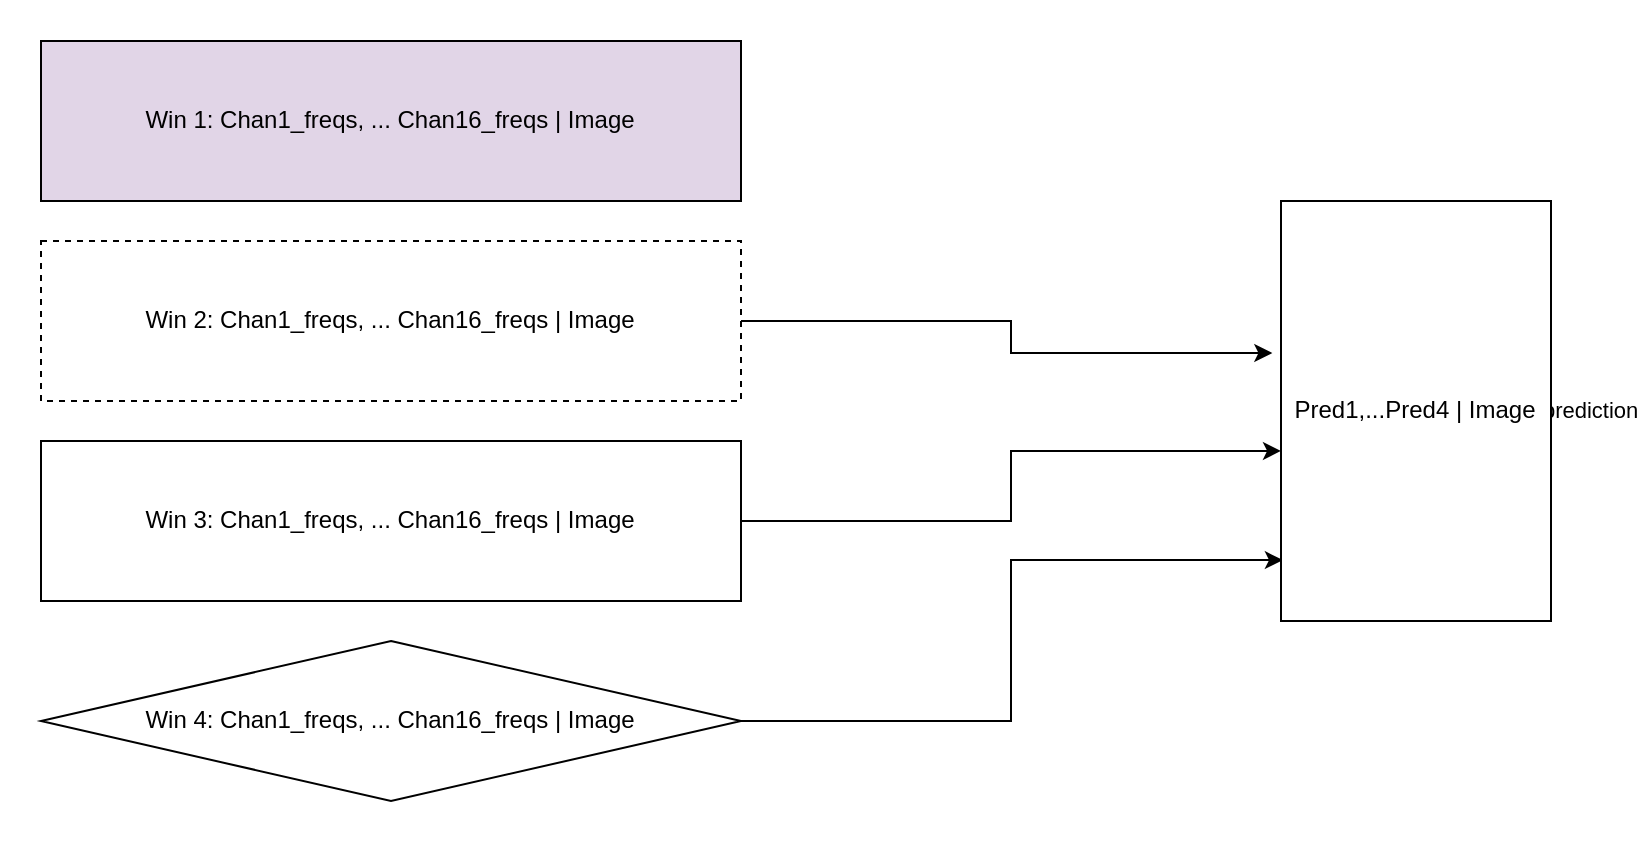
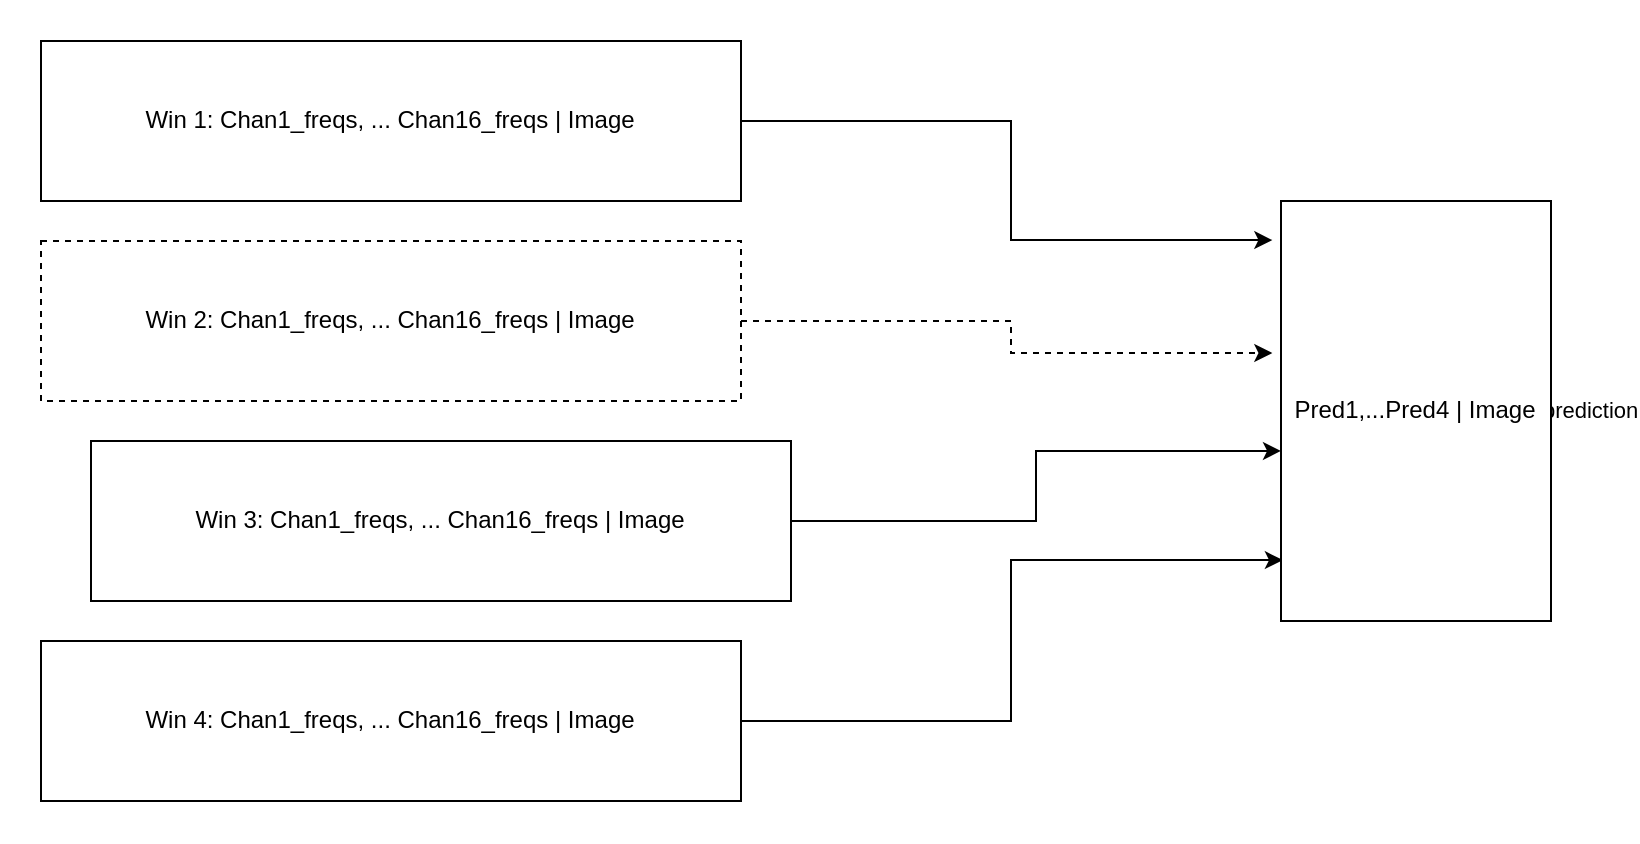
node "Win 1: Chan1_freqs, ... Chan16_freqs | Image": fillcolor #e1d5e7 -> #ffffff
edge "Win 1: Chan1_freqs, ... Chan16_freqs | Image" -> "Pred1,...Pred4 | Image": added
edge "Win 2: Chan1_freqs, ... Chan16_freqs | Image" -> "Pred1,...Pred4 | Image": style solid -> dashed
node "Win 3: Chan1_freqs, ... Chan16_freqs | Image": moved (391, 521) -> (441, 521)
node "Win 4: Chan1_freqs, ... Chan16_freqs | Image": shape diamond -> rectangle
